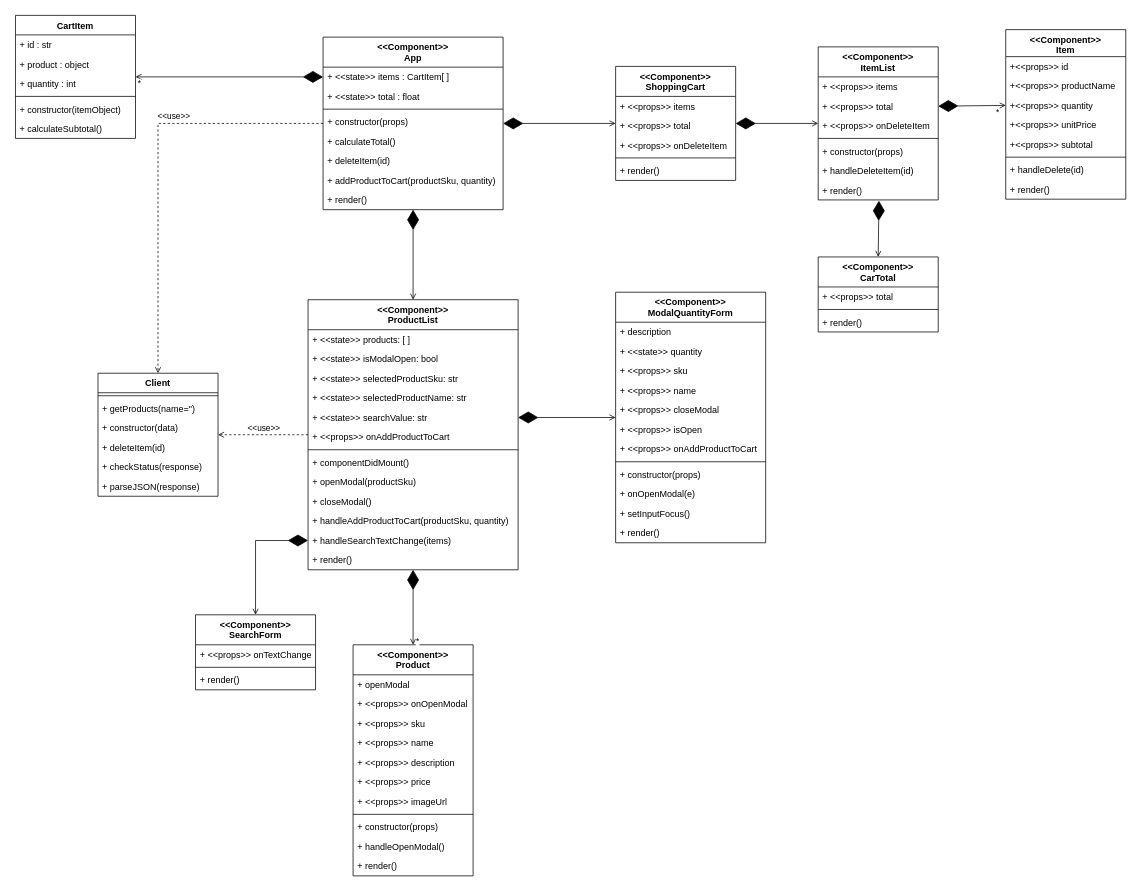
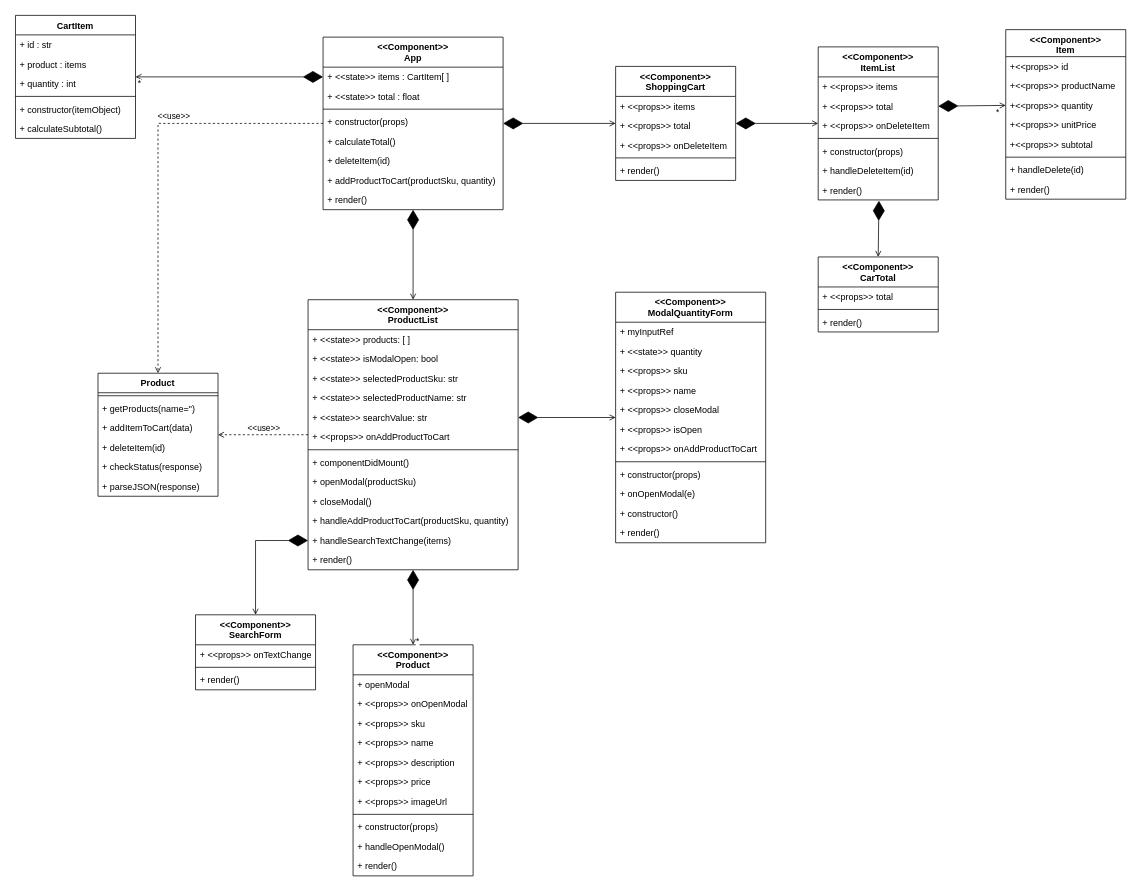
node "+ product : object": label "+ product : object" -> "+ product : items"
node "+ description": label "+ description" -> "+ myInputRef"
node "Client": label "Client" -> "Product"
node "+ constructor(data)": label "+ constructor(data)" -> "+ addItemToCart(data)"
node "+ setInputFocus()": label "+ setInputFocus()" -> "+ constructor()"
